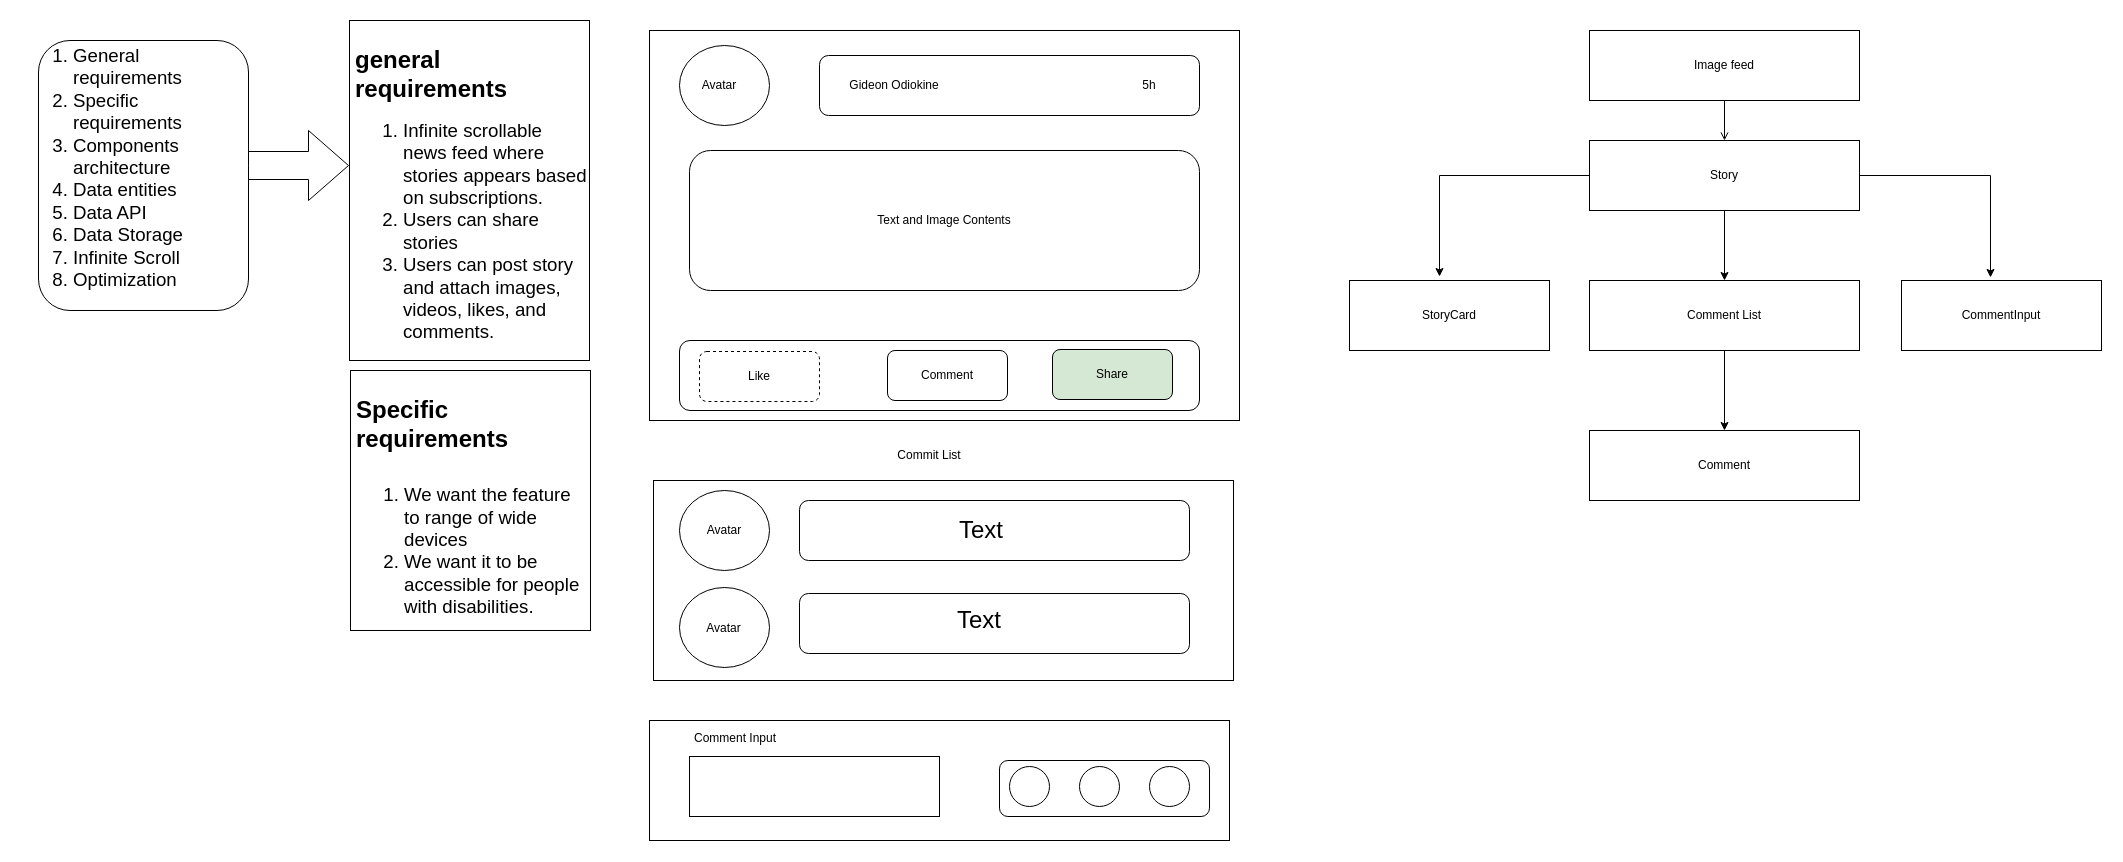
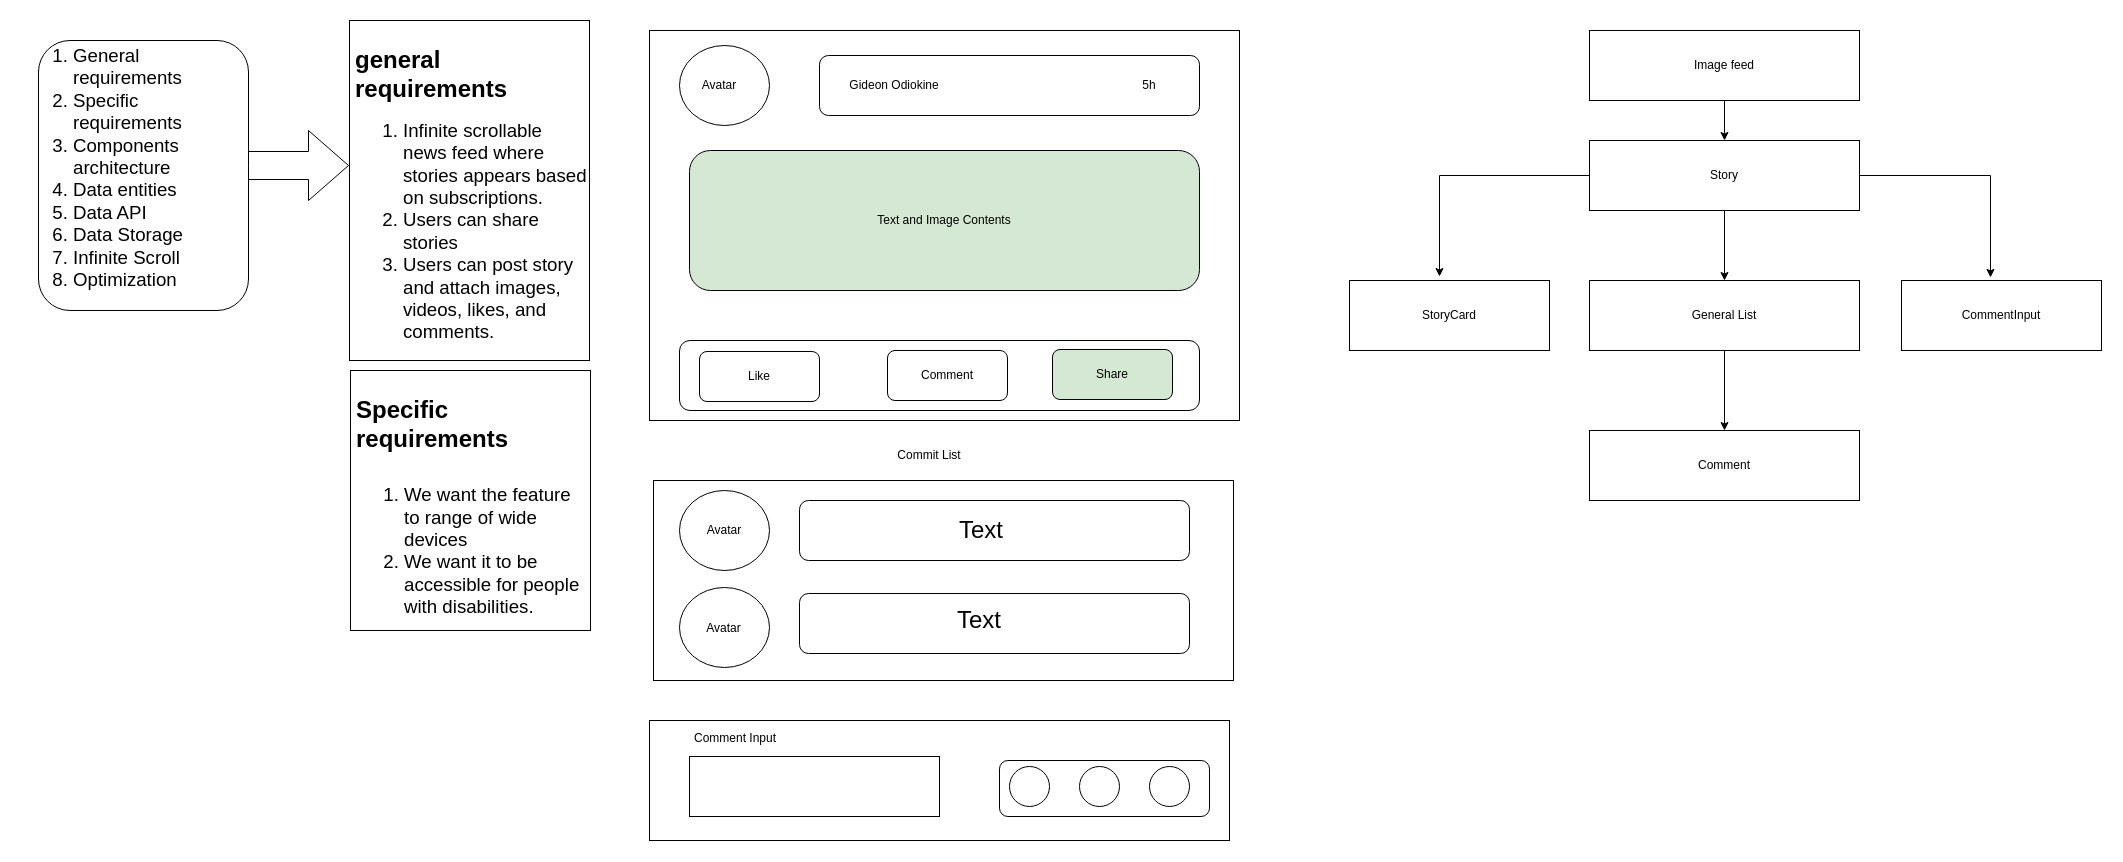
edge "Image feed" -> "Story": arrowhead open -> classic
node "Text and Image Contents": fillcolor #ffffff -> #d5e8d4
node "Comment List": label "Comment List" -> "General List"
node "Like": style dashed -> solid
